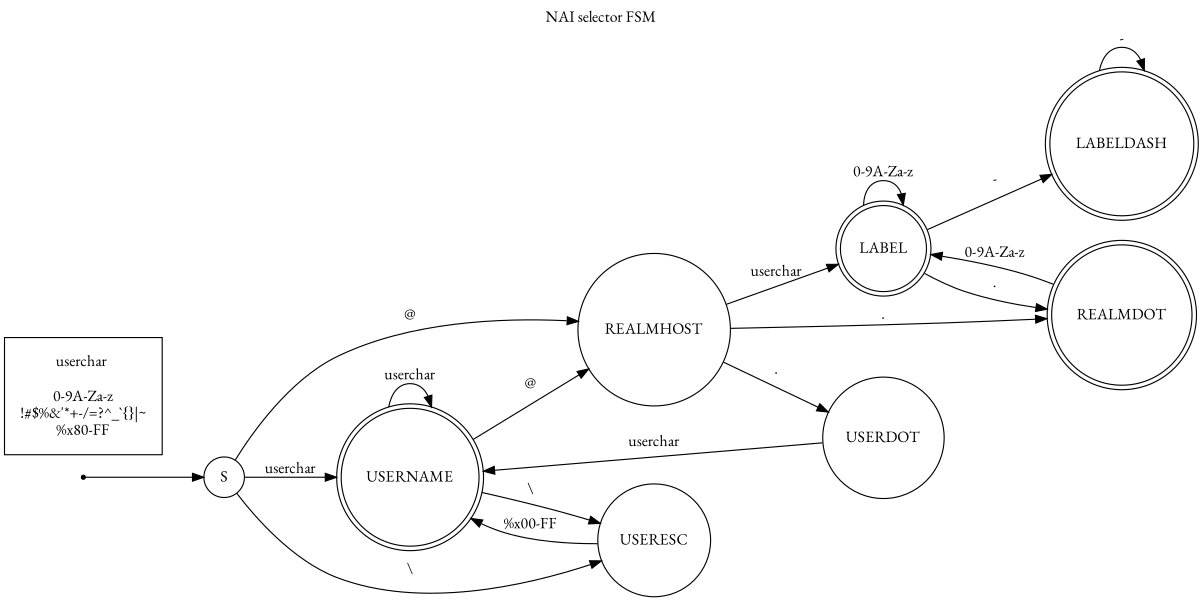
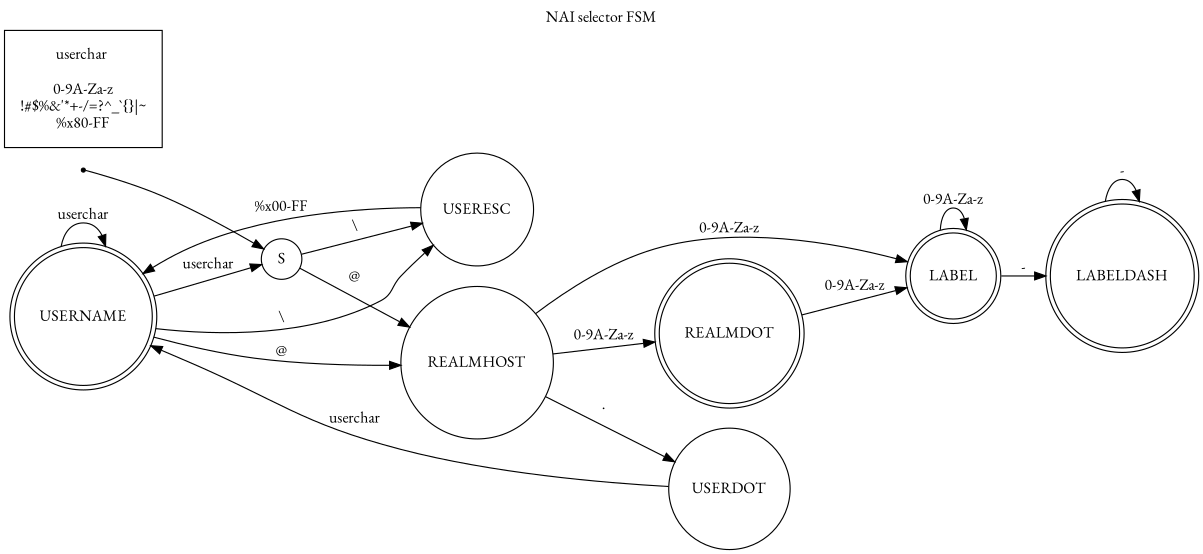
edge "REALMHOST" -> "LABEL": label "userchar" -> "0-9A-Za-z"
edge "LABEL" -> "REALMDOT": removed, label "."
edge "REALMHOST" -> "REALMDOT": label "." -> "0-9A-Za-z"
edge "S" -> "USERNAME": reversed
